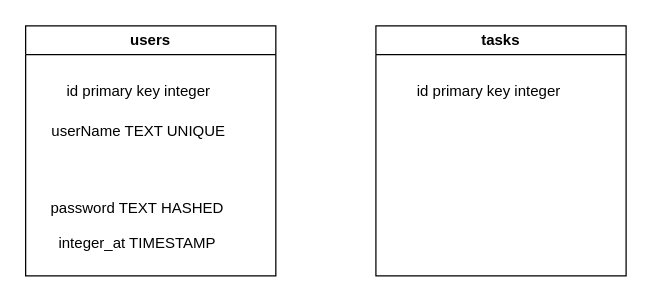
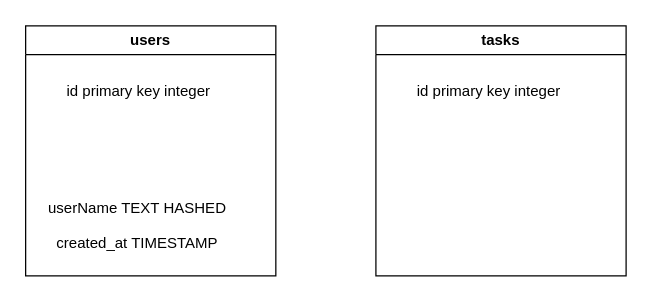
node "userName TEXT UNIQUE": removed
node "password TEXT HASHED": label "password TEXT HASHED" -> "userName TEXT HASHED"
node "integer_at TIMESTAMP": label "integer_at TIMESTAMP" -> "created_at TIMESTAMP"
